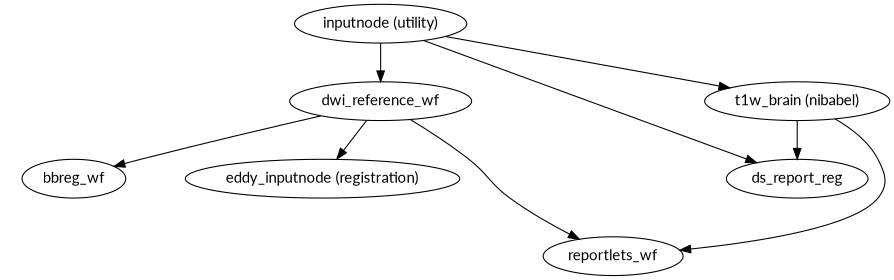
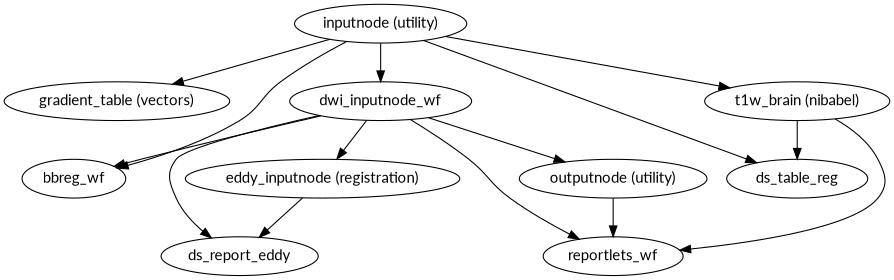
node "gradient_table (vectors)": added
node "dwi_reference_wf": label "dwi_reference_wf" -> "dwi_inputnode_wf"
edge "inputnode (utility)" -> "bbreg_wf": added
node "outputnode (utility)": added
node "ds_report_reg": label "ds_report_reg" -> "ds_table_reg"
node "ds_report_eddy": added
